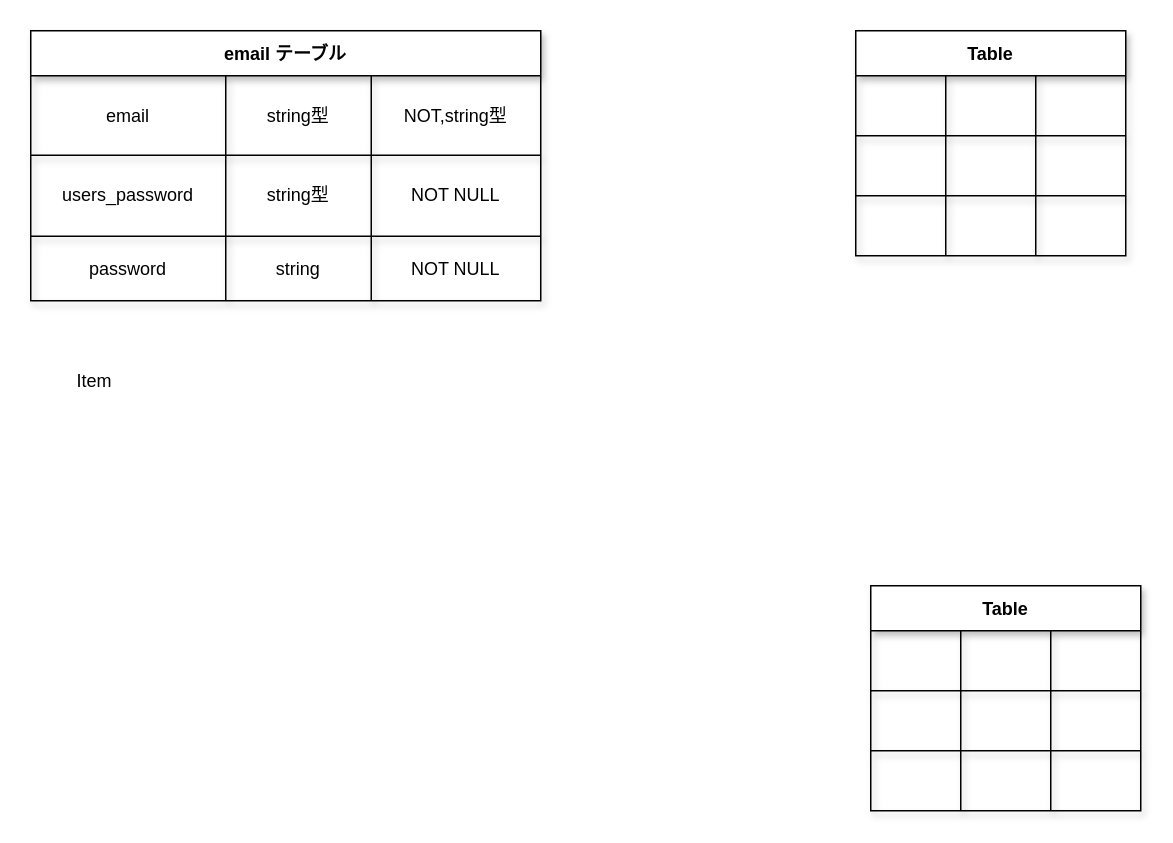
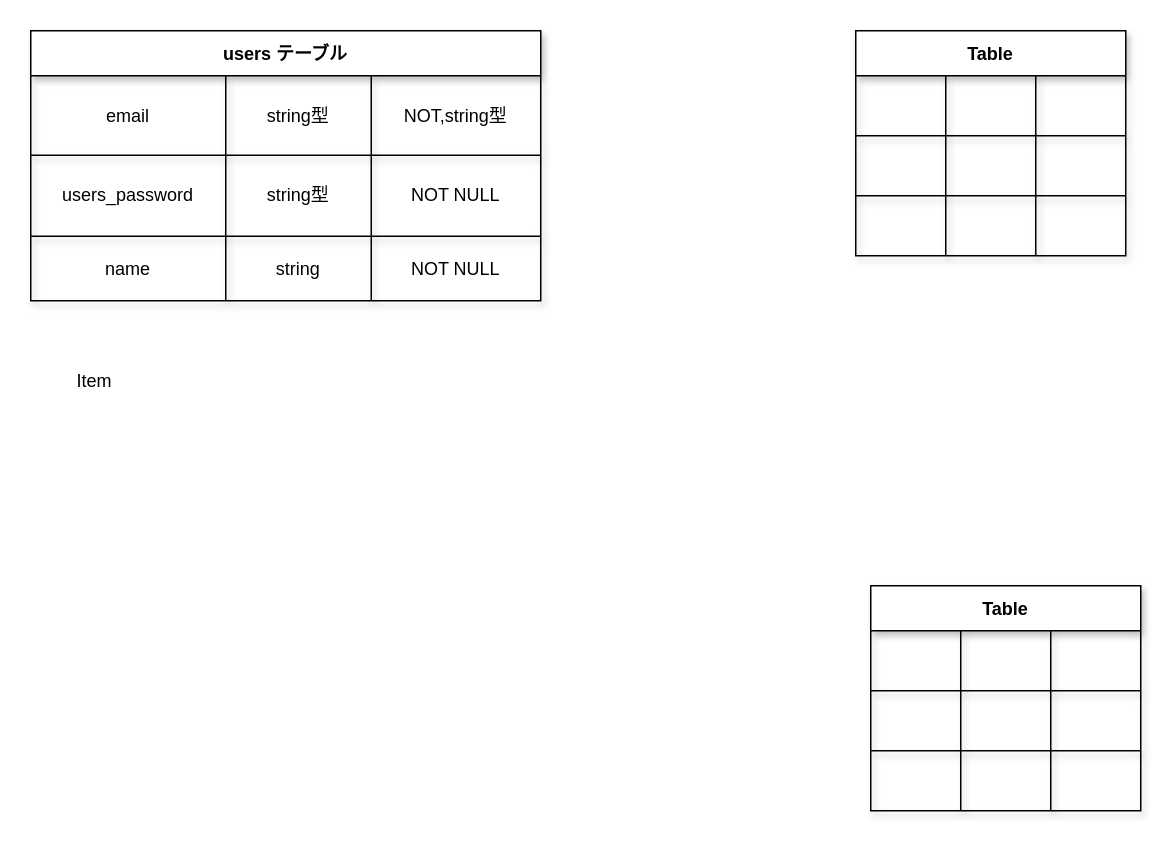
node "email テーブル": label "email テーブル" -> "users テーブル"
node "password": label "password" -> "name"
